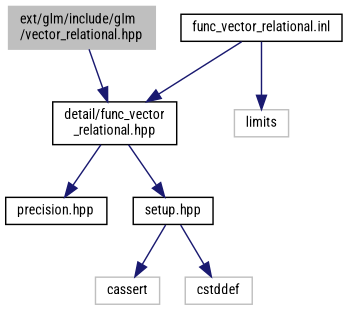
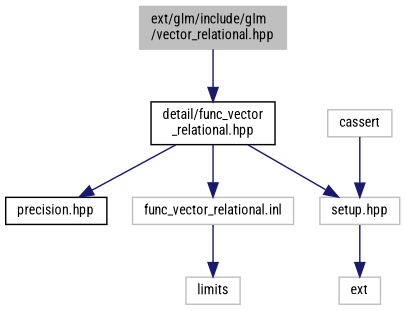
node "func_vector_relational.inl": color black -> grey75
edge "func_vector_relational.inl" -> "detail/func_vector _relational.hpp": reversed
node "setup.hpp": color black -> grey75
edge "setup.hpp" -> "cassert": reversed
node "cstddef": label "cstddef" -> "ext"
